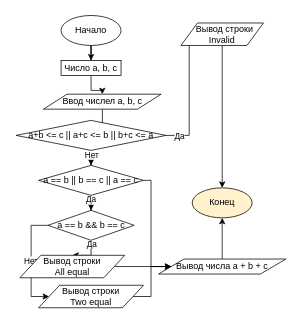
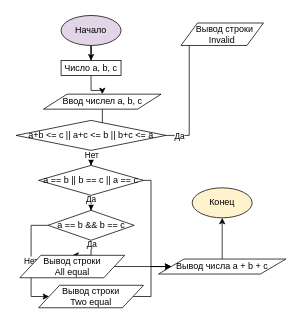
node "Начало": fillcolor #ffffff -> #e1d5e7
edge "Вывод строки Invalid" -> "Конец": removed
